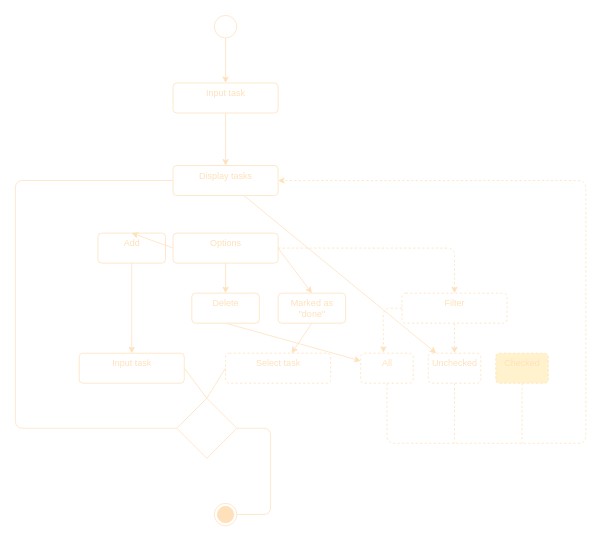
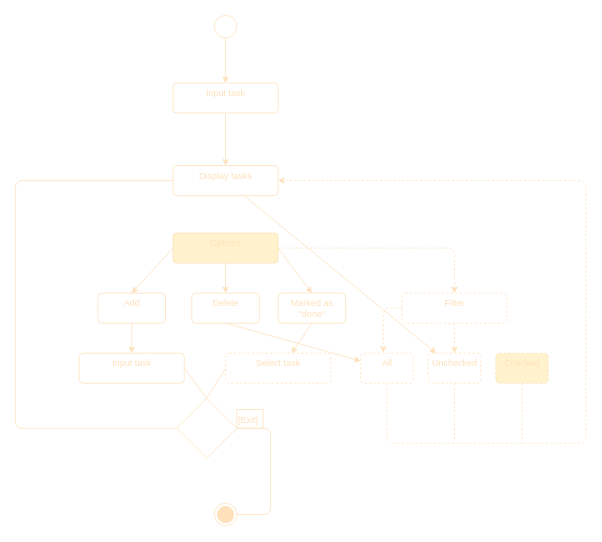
node "Add": moved (132, 248) -> (132, 308)
node "Options": fillcolor #ffffff -> #fff2cc
node "[Exit]": added
